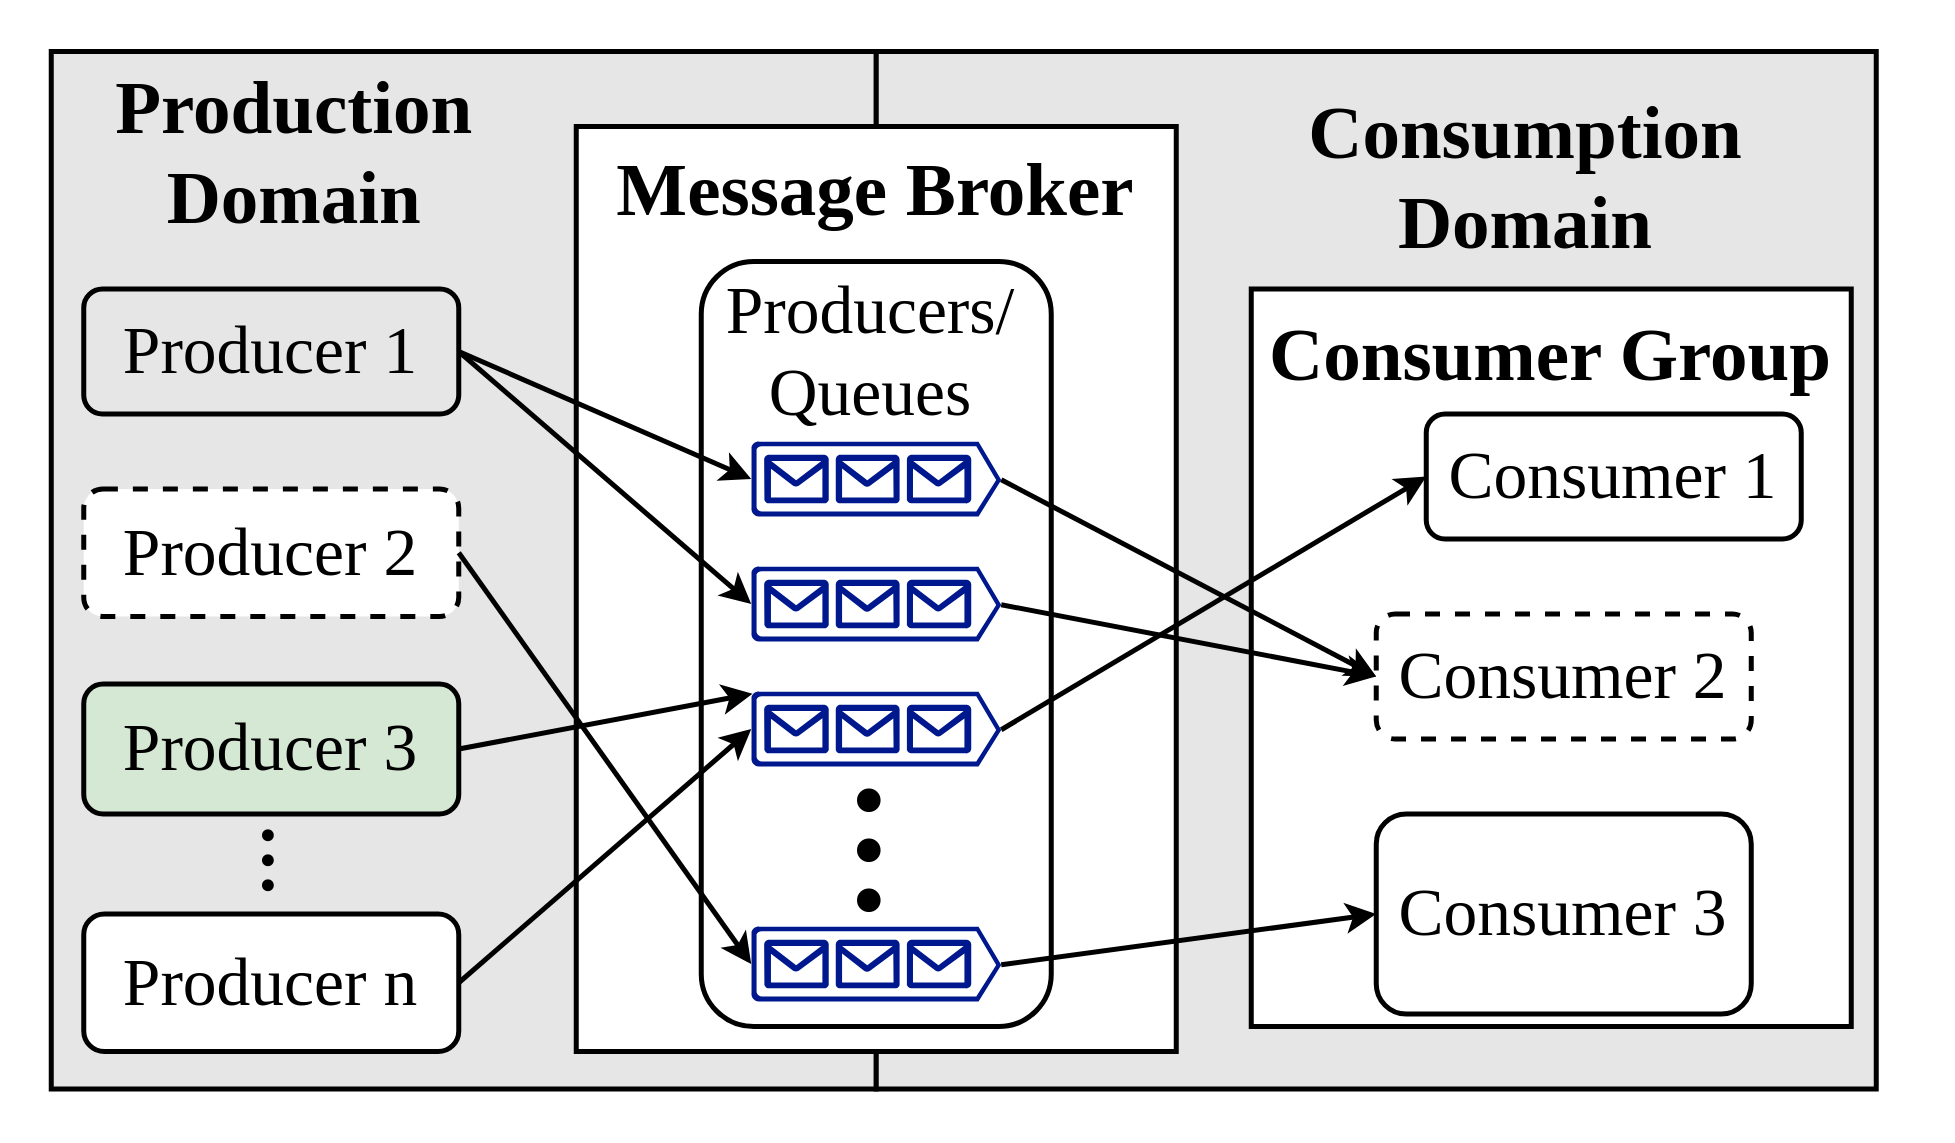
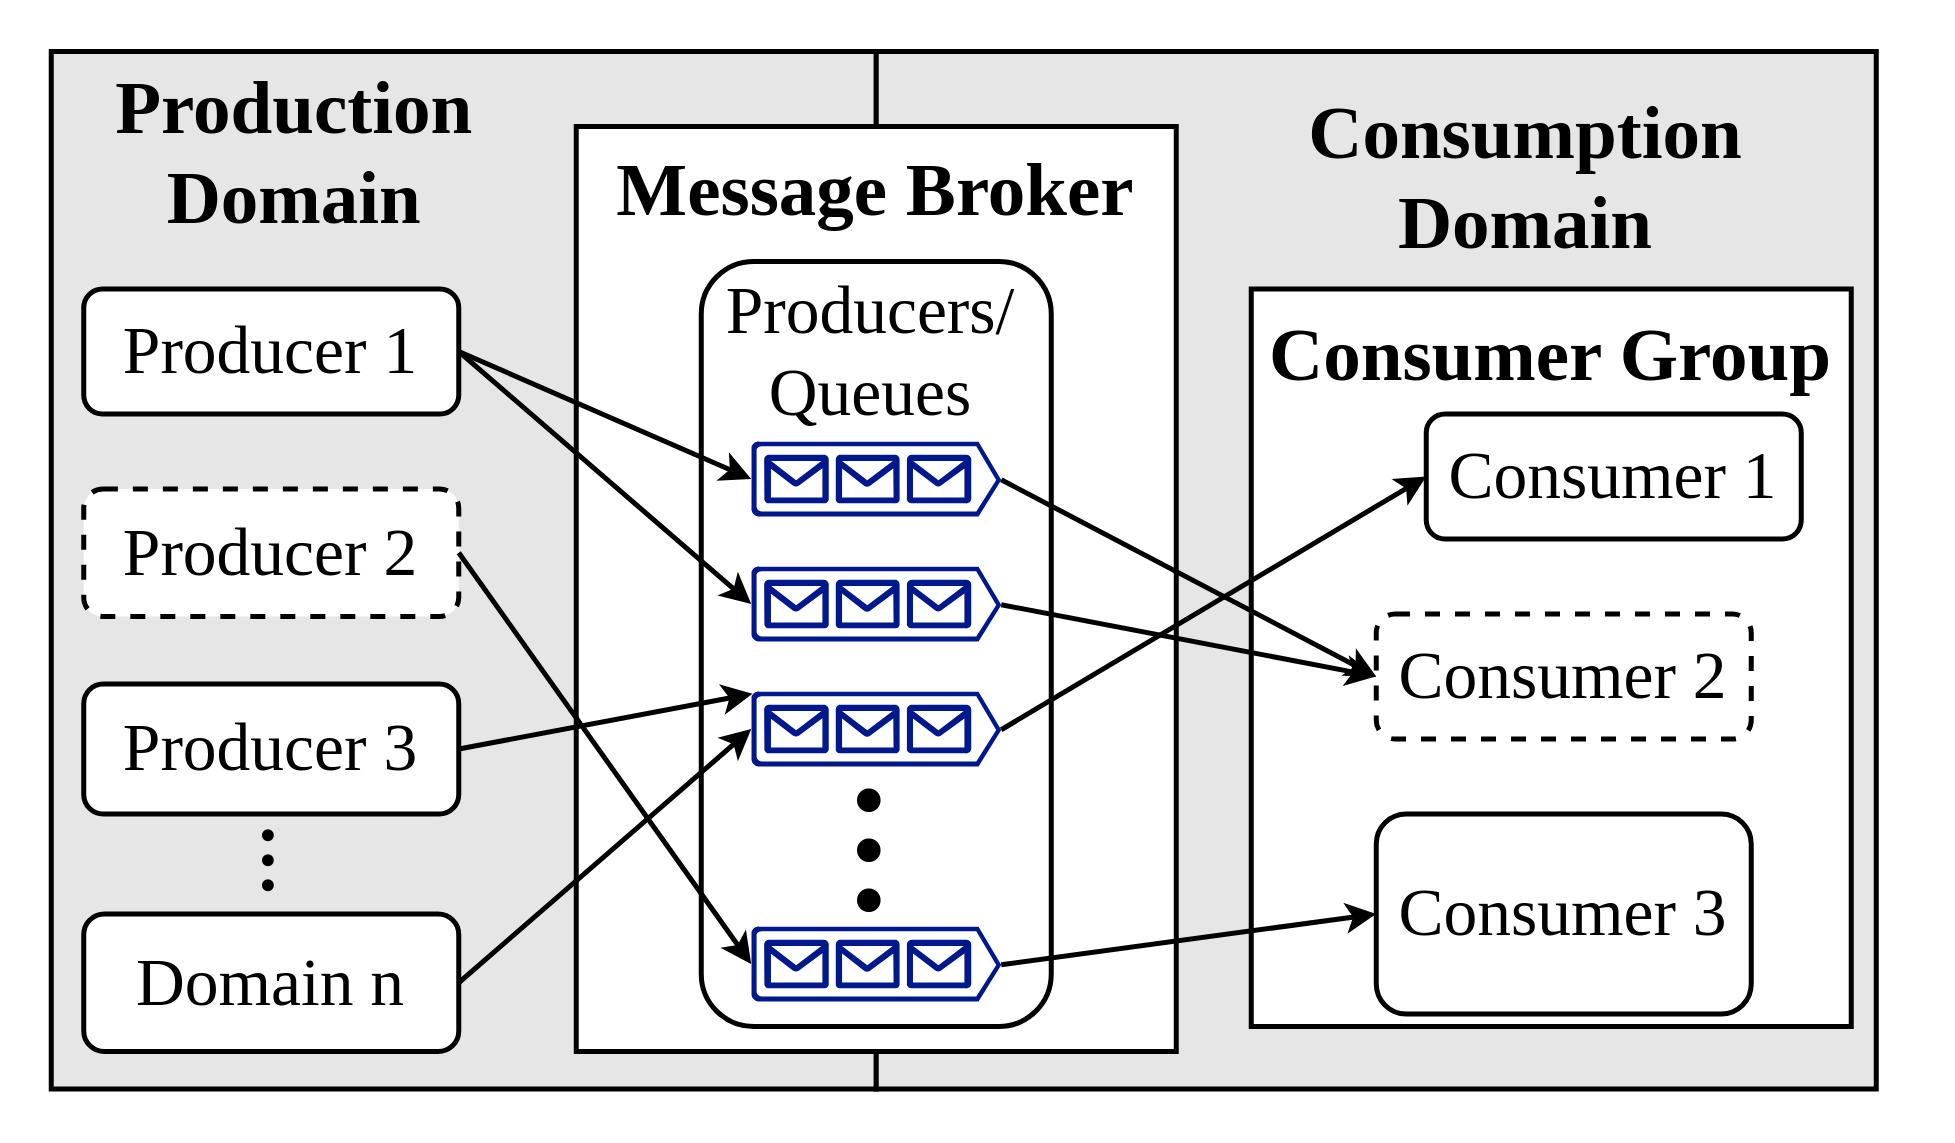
node "Producer 1": fillcolor #e6e6e6 -> #ffffff
node "Producer 3": fillcolor #d5e8d4 -> #ffffff
node "Producer n": label "Producer n" -> "Domain n"
